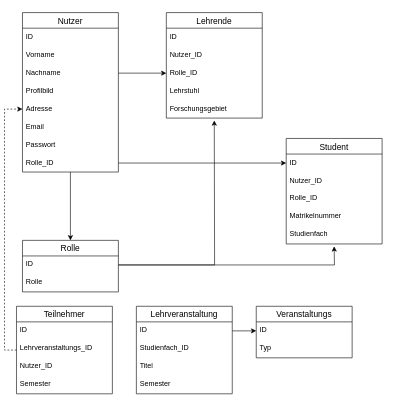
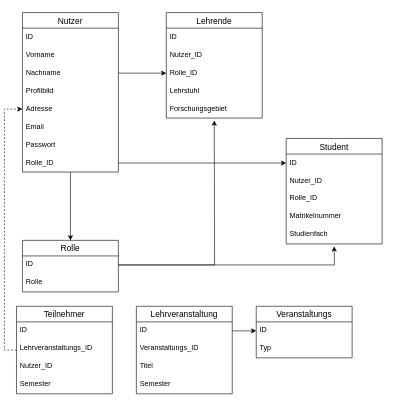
node "Studienfach_ID": label "Studienfach_ID" -> "Veranstaltungs_ID"
